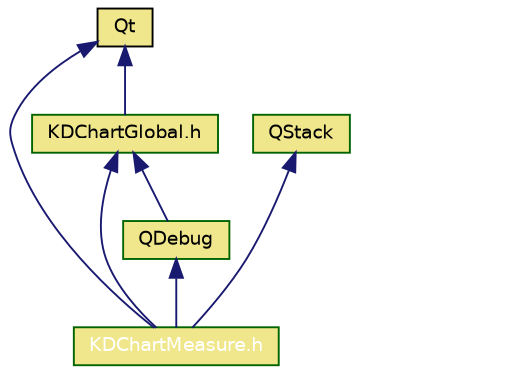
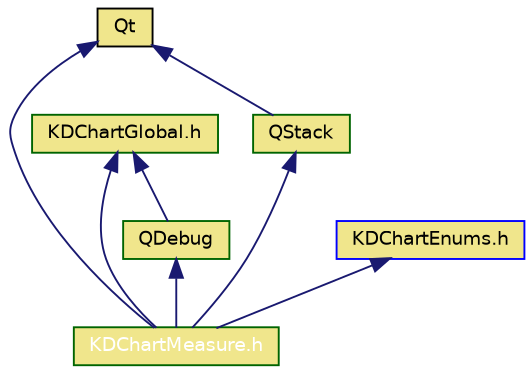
edge "KDChartGlobal.h" -> "Qt": now "QStack" -> "Qt"
node "KDChartEnums.h": added
